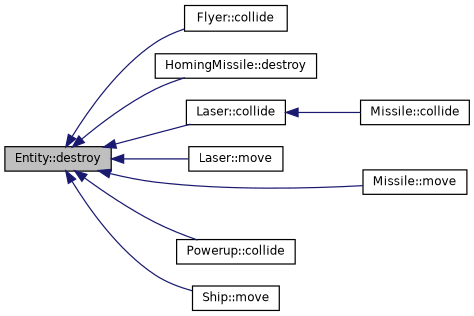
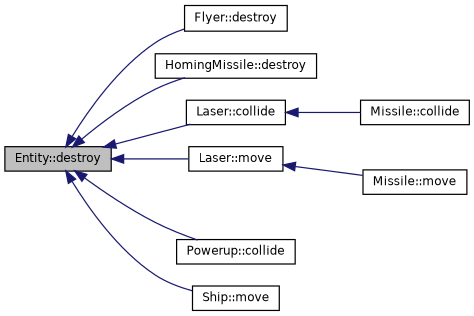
node "Flyer::collide": label "Flyer::collide" -> "Flyer::destroy"
edge "Missile::move" -> "Entity::destroy": now "Missile::move" -> "Laser::move"
